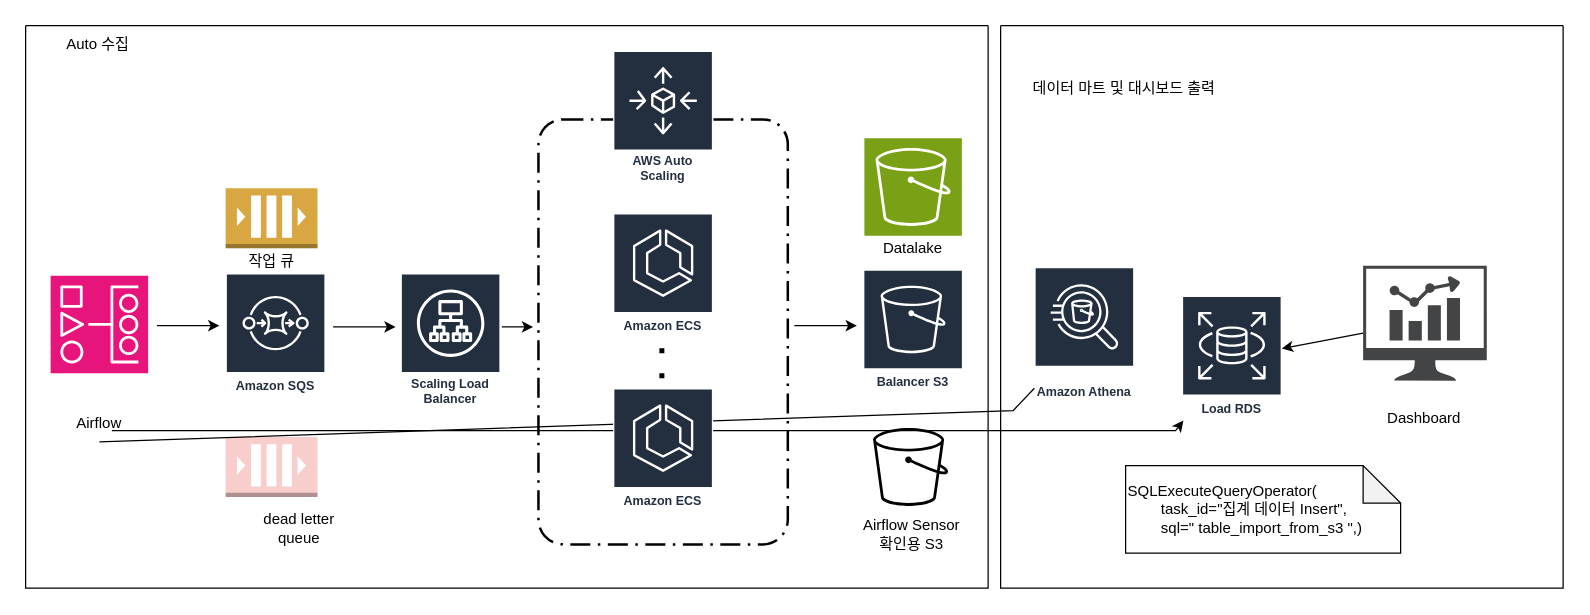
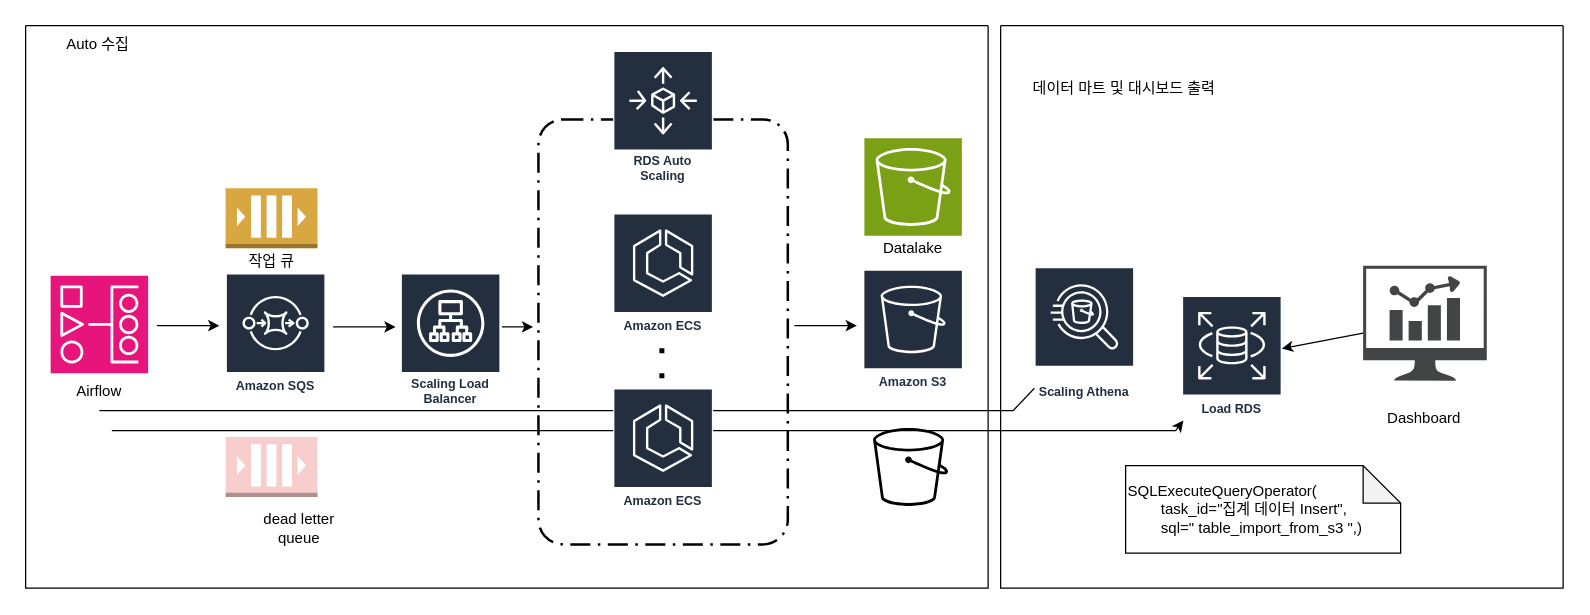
node "AWS Auto Scaling": label "AWS Auto Scaling" -> "RDS Auto Scaling"
node "Balancer S3": label "Balancer S3" -> "Amazon S3"
node "Amazon Athena": label "Amazon Athena" -> "Scaling Athena"
node "Airflow": moved (99, 423) -> (99, 392)
node "Airflow Sensor 확인용 S3": removed
